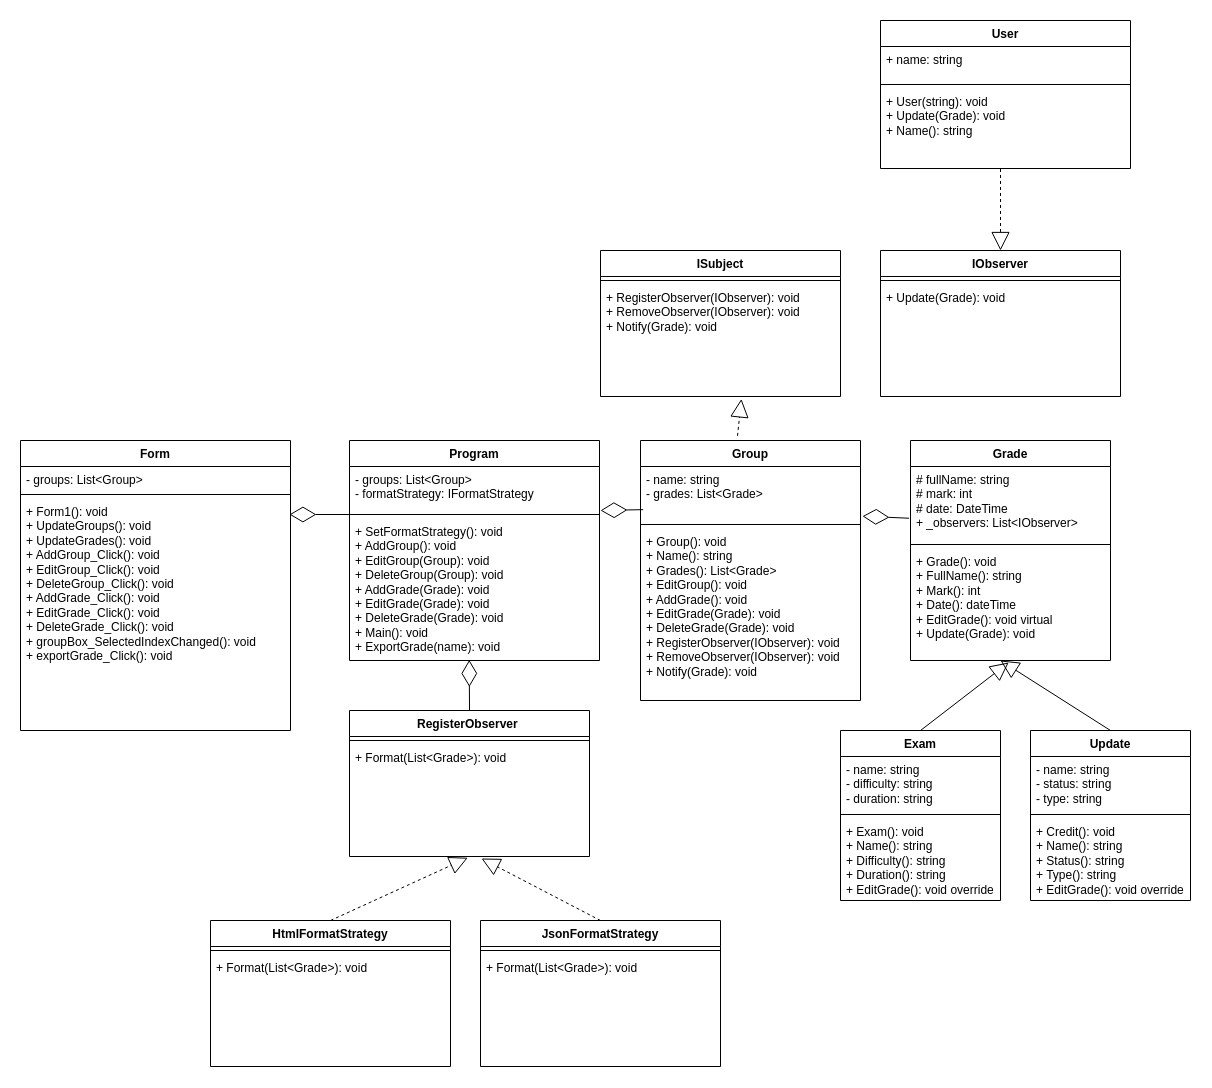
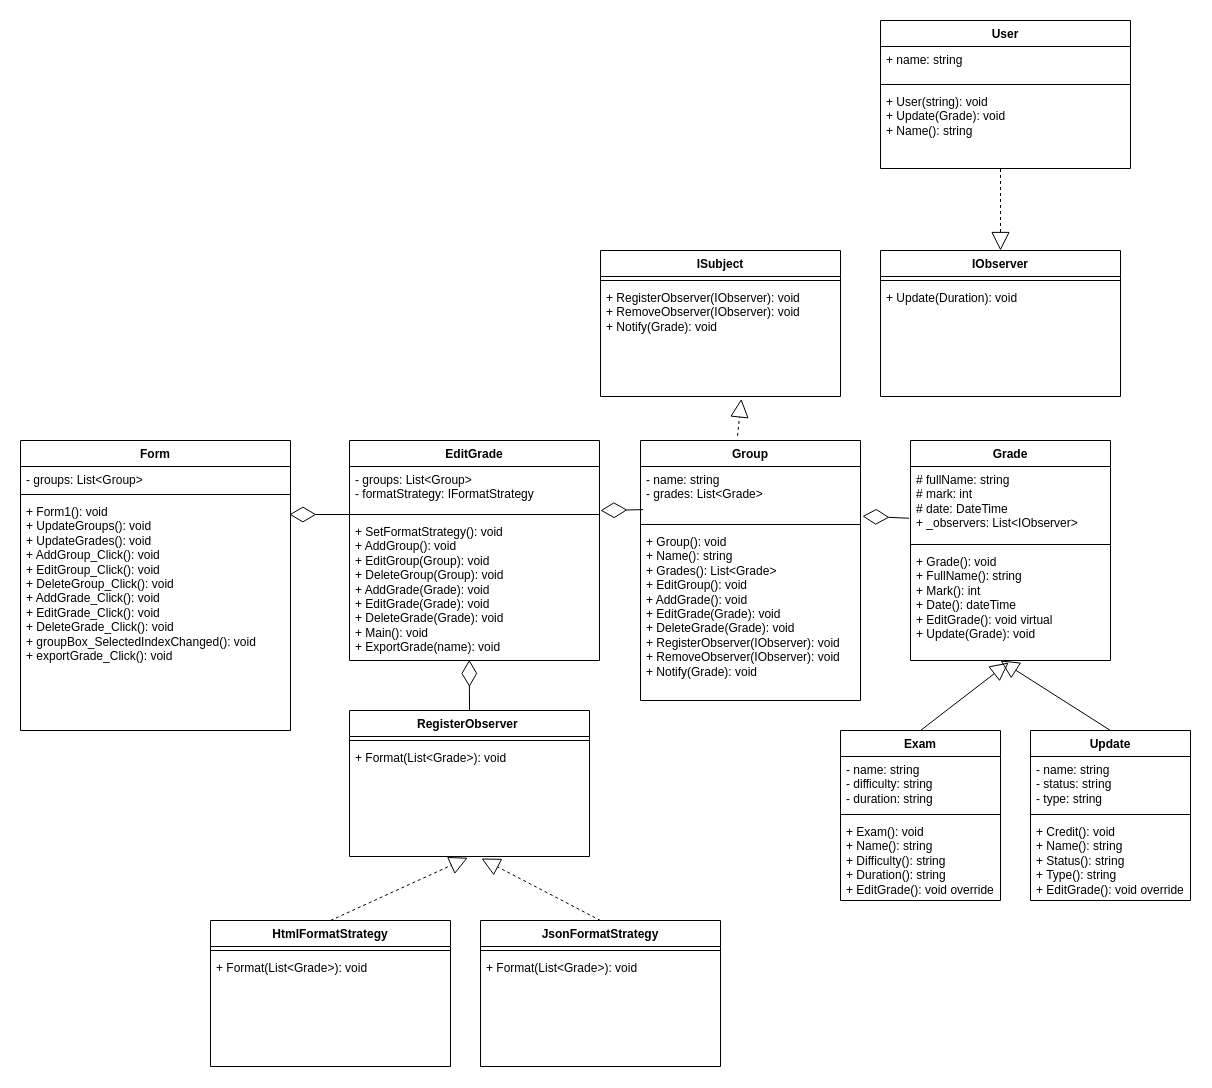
node "+ Update(Grade): void": label "+ Update(Grade): void" -> "+ Update(Duration): void"
node "Program": label "Program" -> "EditGrade"
